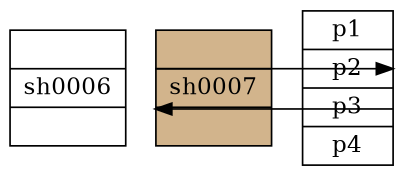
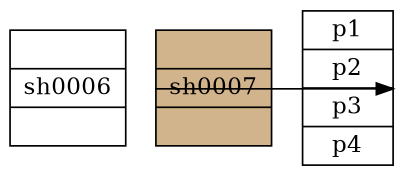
edge "p1" -> "sh0007": removed
